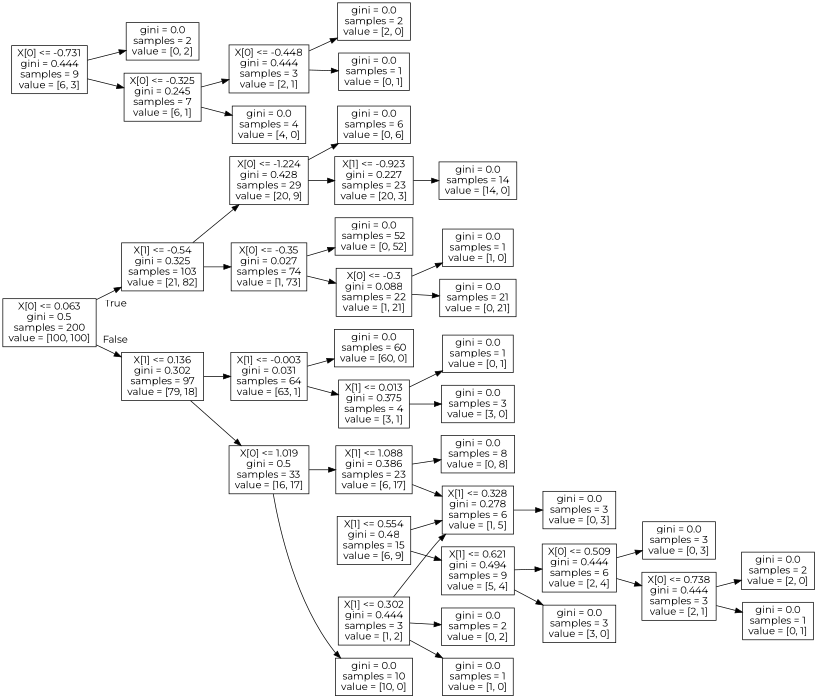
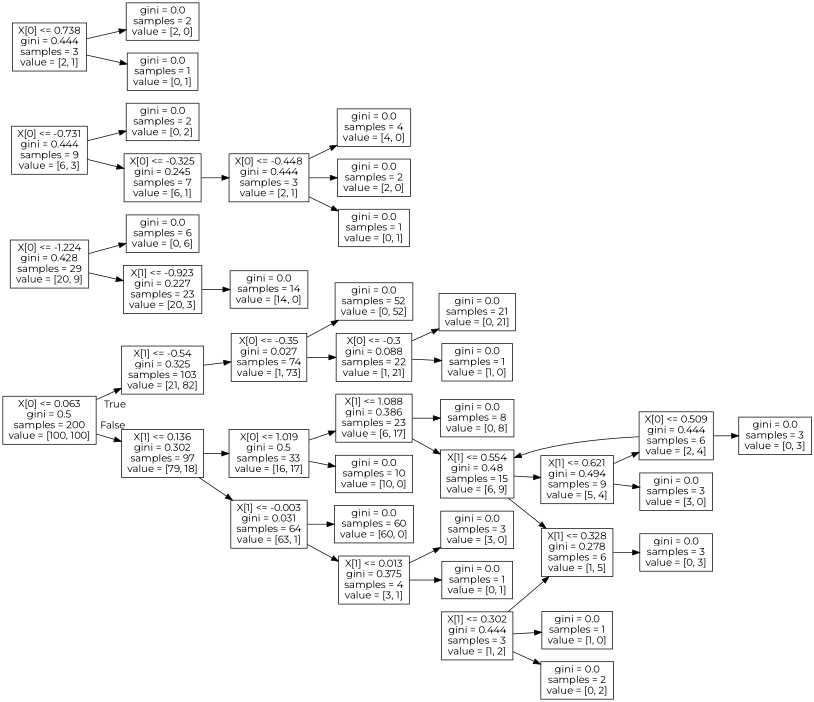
edge "X[0] <= -0.325 gini = 0.245 samples = 7 value = [6, 1]" -> "gini = 0.0 samples = 4 value = [4, 0]": now "X[0] <= -0.448 gini = 0.444 samples = 3 value = [2, 1]" -> "gini = 0.0 samples = 4 value = [4, 0]"
edge "X[1] <= -0.54 gini = 0.325 samples = 103 value = [21, 82]" -> "X[0] <= -1.224 gini = 0.428 samples = 29 value = [20, 9]": removed
edge "X[1] <= 1.088 gini = 0.386 samples = 23 value = [6, 17]" -> "X[1] <= 0.328 gini = 0.278 samples = 6 value = [1, 5]": now "X[1] <= 1.088 gini = 0.386 samples = 23 value = [6, 17]" -> "X[1] <= 0.554 gini = 0.48 samples = 15 value = [6, 9]"
edge "X[0] <= 0.509 gini = 0.444 samples = 6 value = [2, 4]" -> "X[0] <= 0.738 gini = 0.444 samples = 3 value = [2, 1]": now "X[0] <= 0.509 gini = 0.444 samples = 6 value = [2, 4]" -> "X[1] <= 0.554 gini = 0.48 samples = 15 value = [6, 9]"
